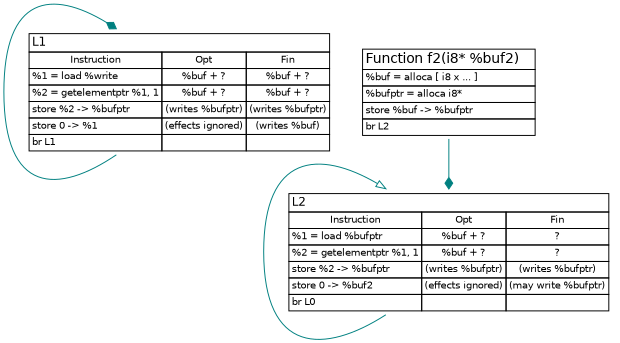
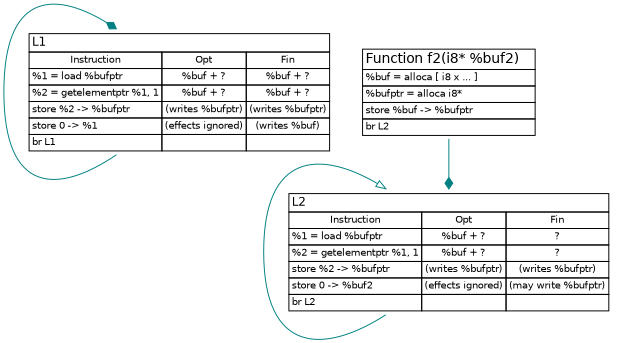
node "L1": text "%1 = load %write" -> "%1 = load %bufptr"
node "L2": text "br L0" -> "br L2"
